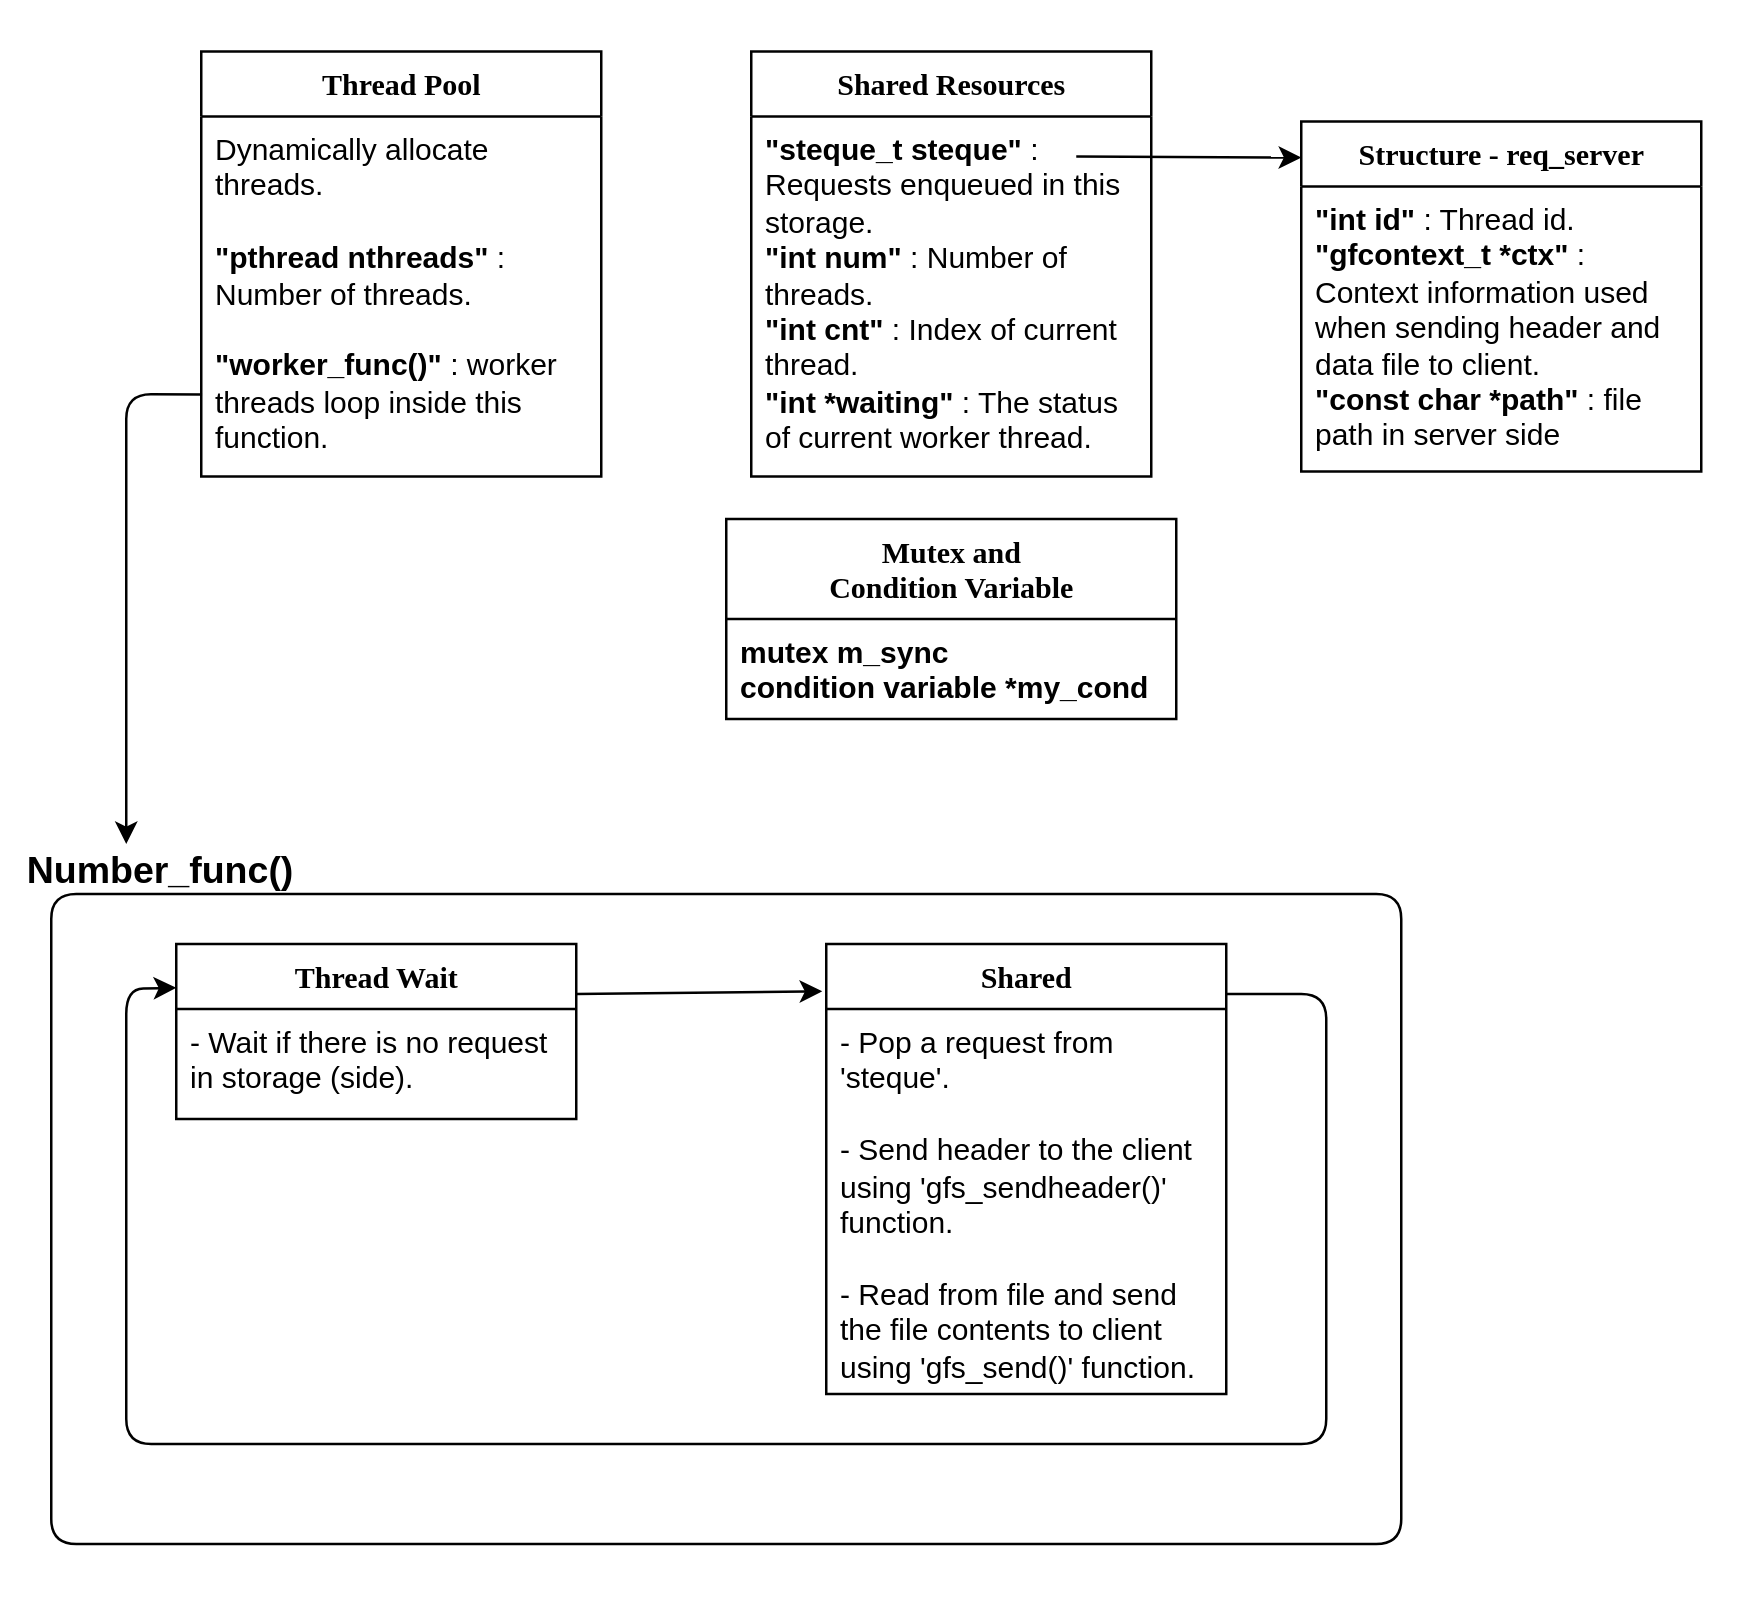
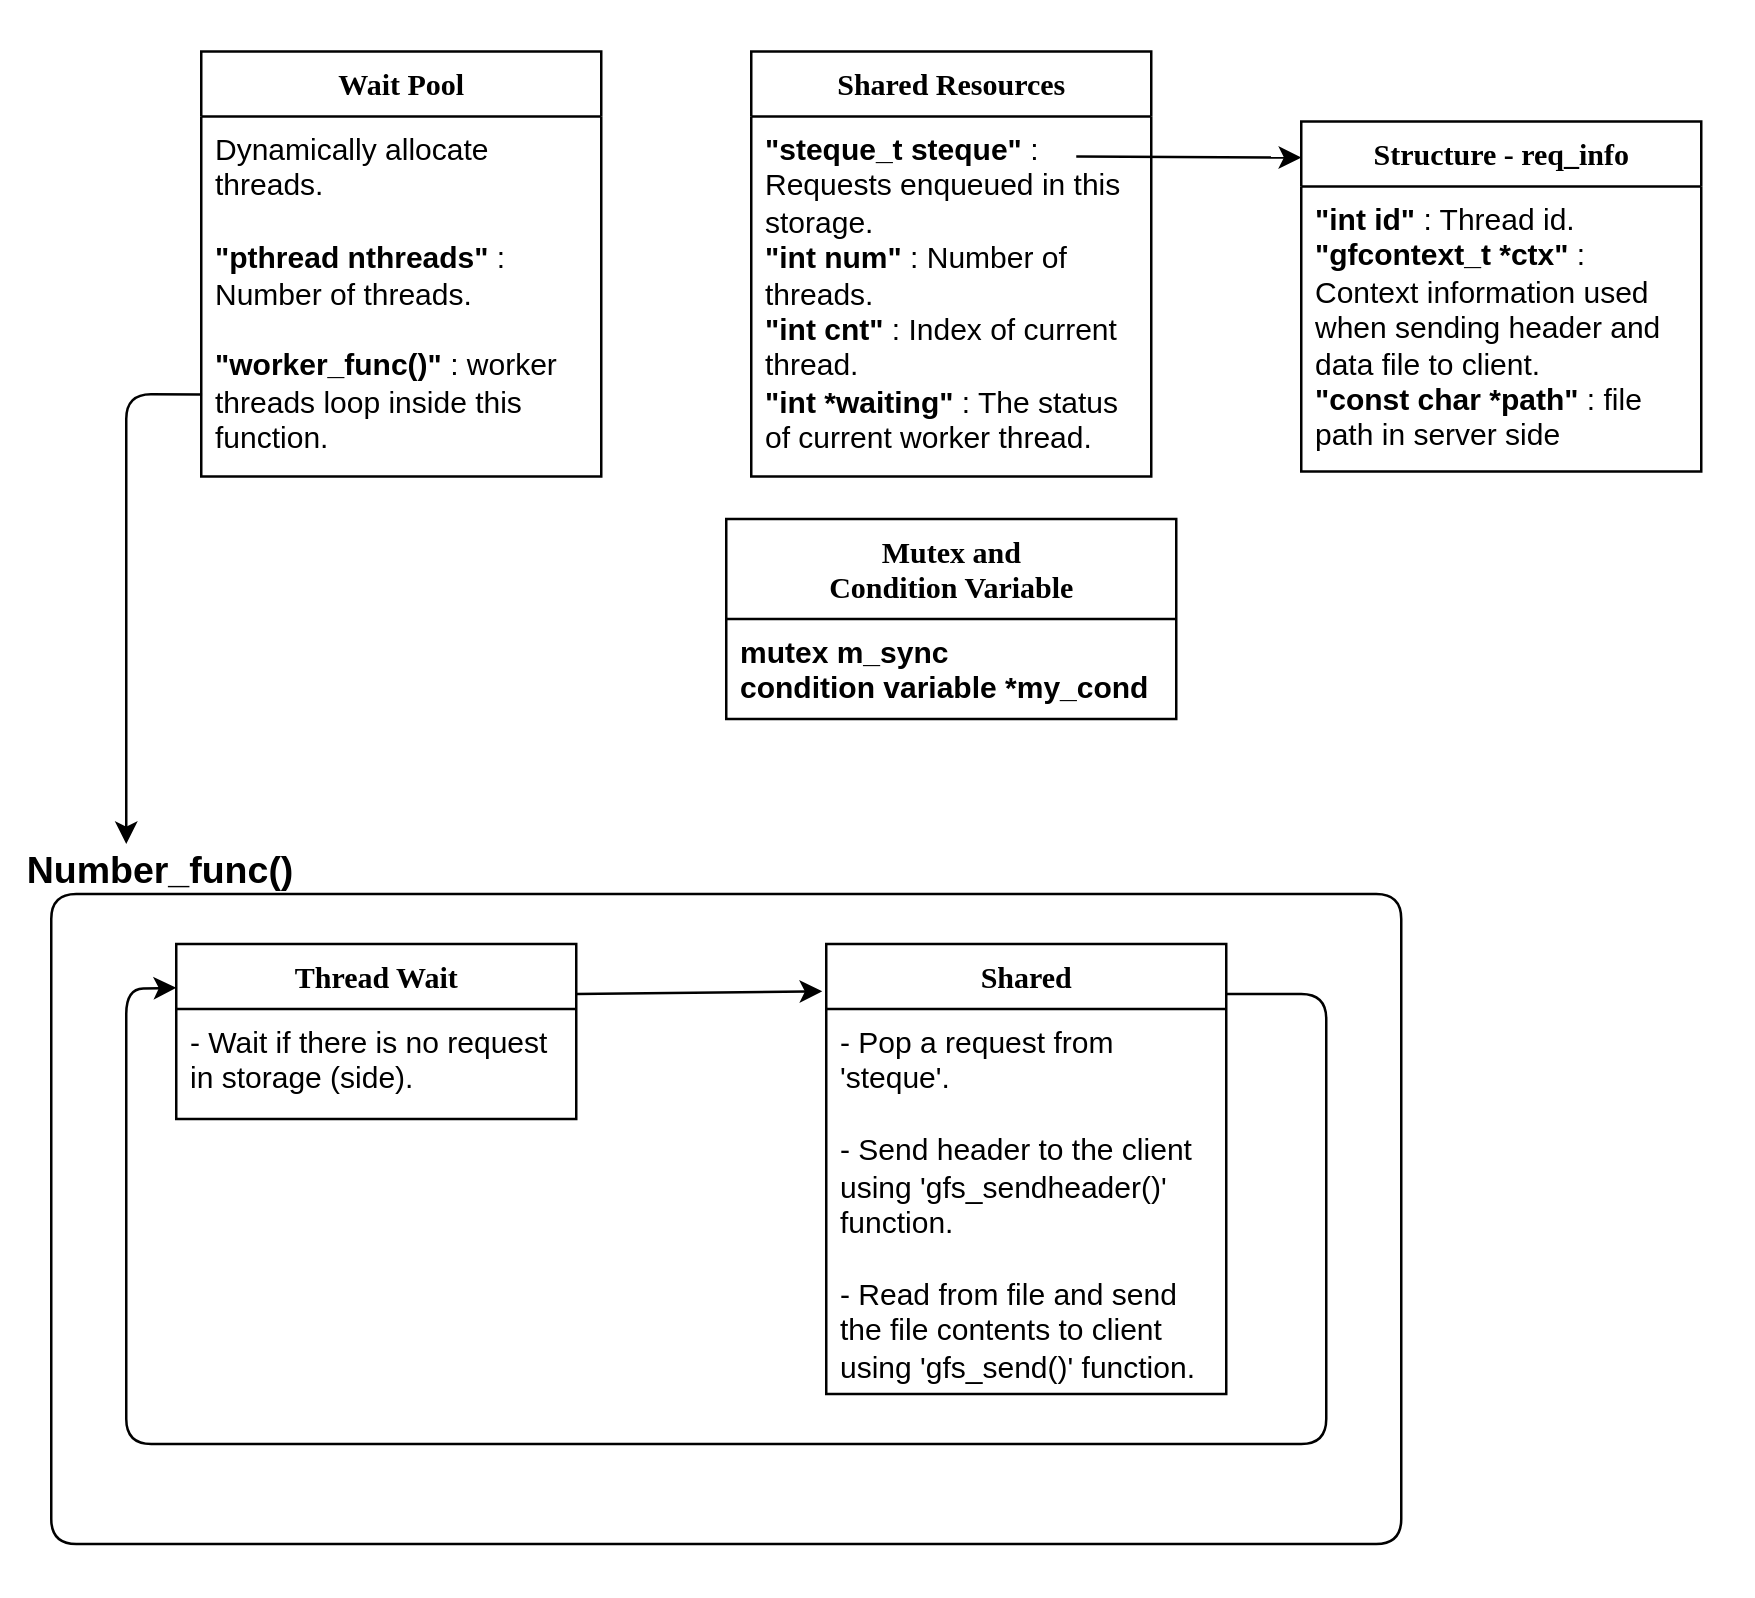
node "Thread Pool": label "Thread Pool" -> "Wait Pool"
node "Structure - req_server": label "Structure - req_server" -> "Structure - req_info"
